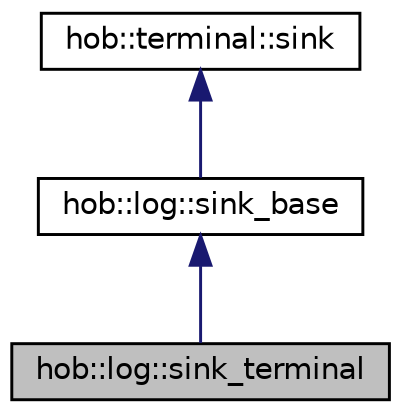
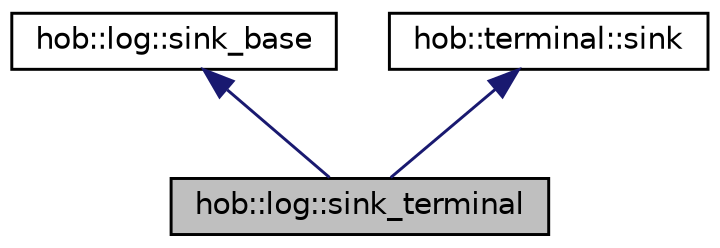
edge "hob::log::sink_base" -> "hob::terminal::sink": now "hob::log::sink_terminal" -> "hob::terminal::sink"
